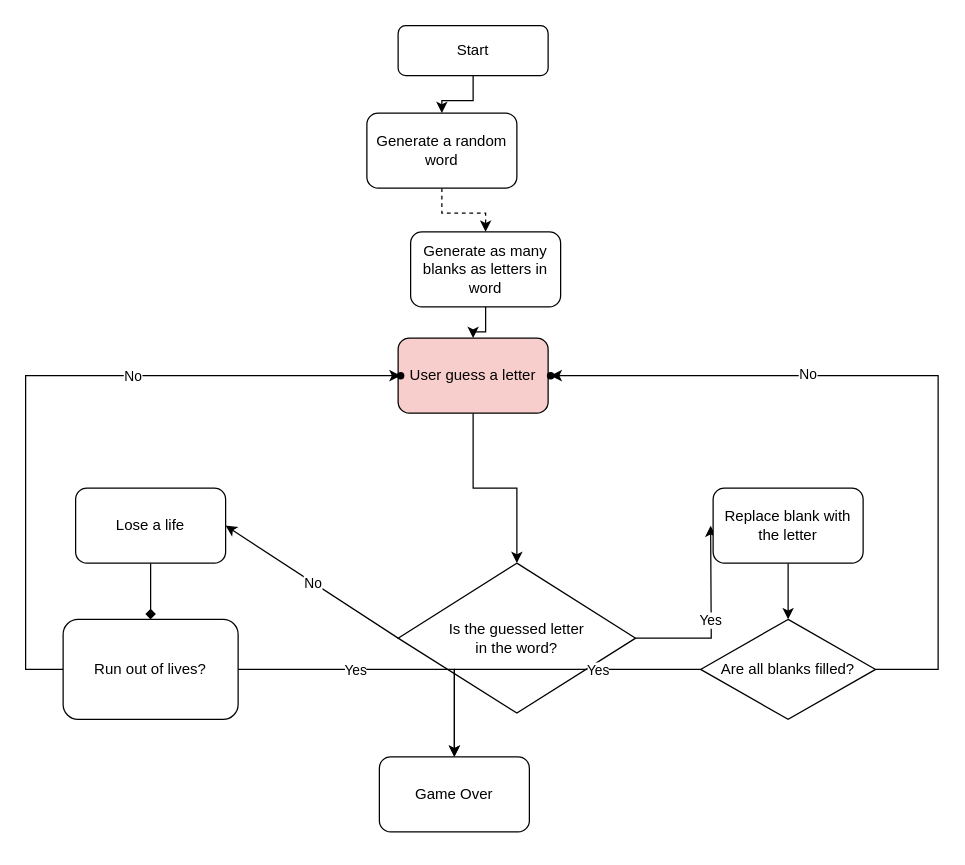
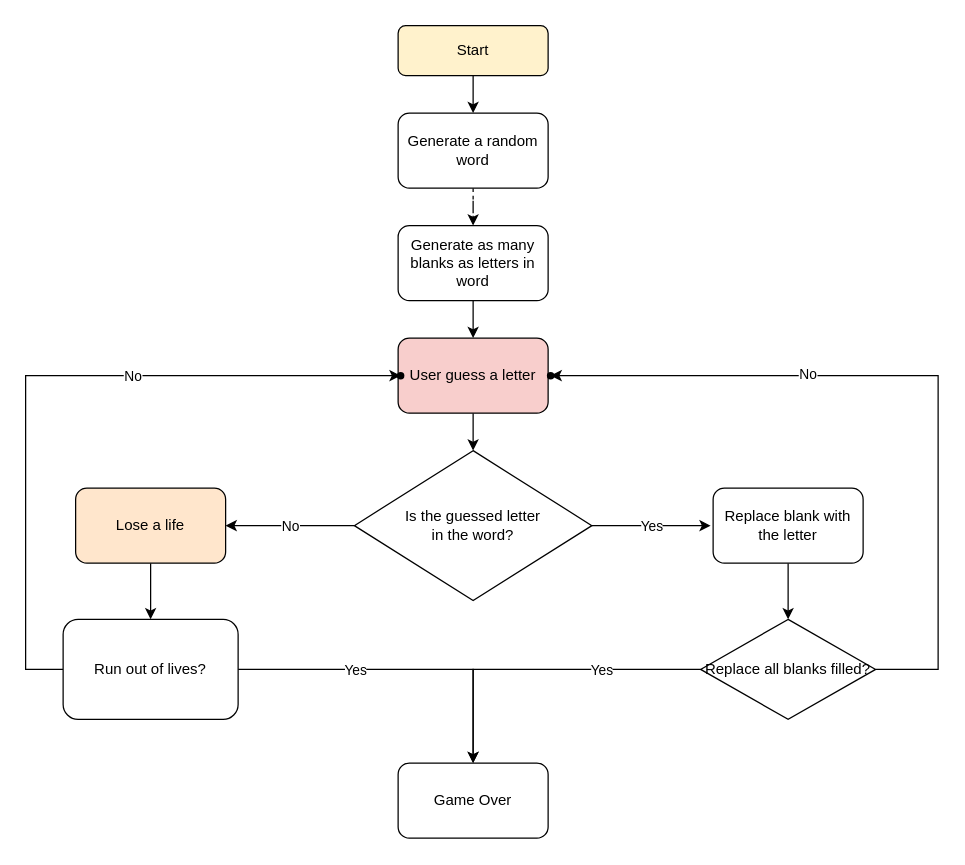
node "Start": fillcolor #ffffff -> #fff2cc
node "Generate a random word": moved (442, 151) -> (473, 151)
node "Generate as many blanks as letters in word": moved (486, 269) -> (473, 263)
node "Lose a life": fillcolor #ffffff -> #ffe6cc
edge "Lose a life" -> "Run out of lives?": arrowhead diamond -> classic
node "Is the guessed letter in the word?": moved (517, 638) -> (473, 526)
node "Are all blanks filled?": label "Are all blanks filled?" -> "Replace all blanks filled?"
node "Game Over": moved (454, 794) -> (473, 801)
